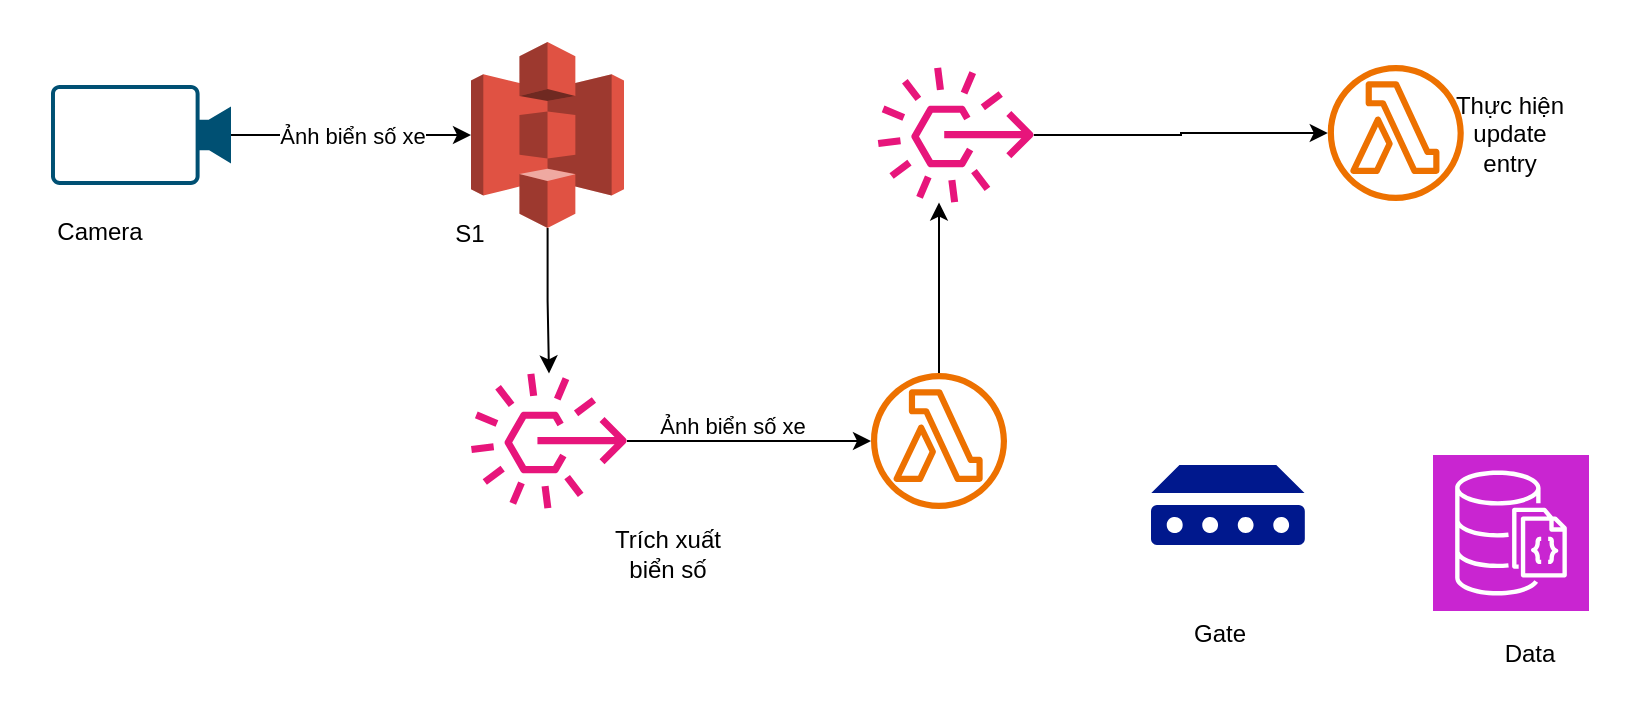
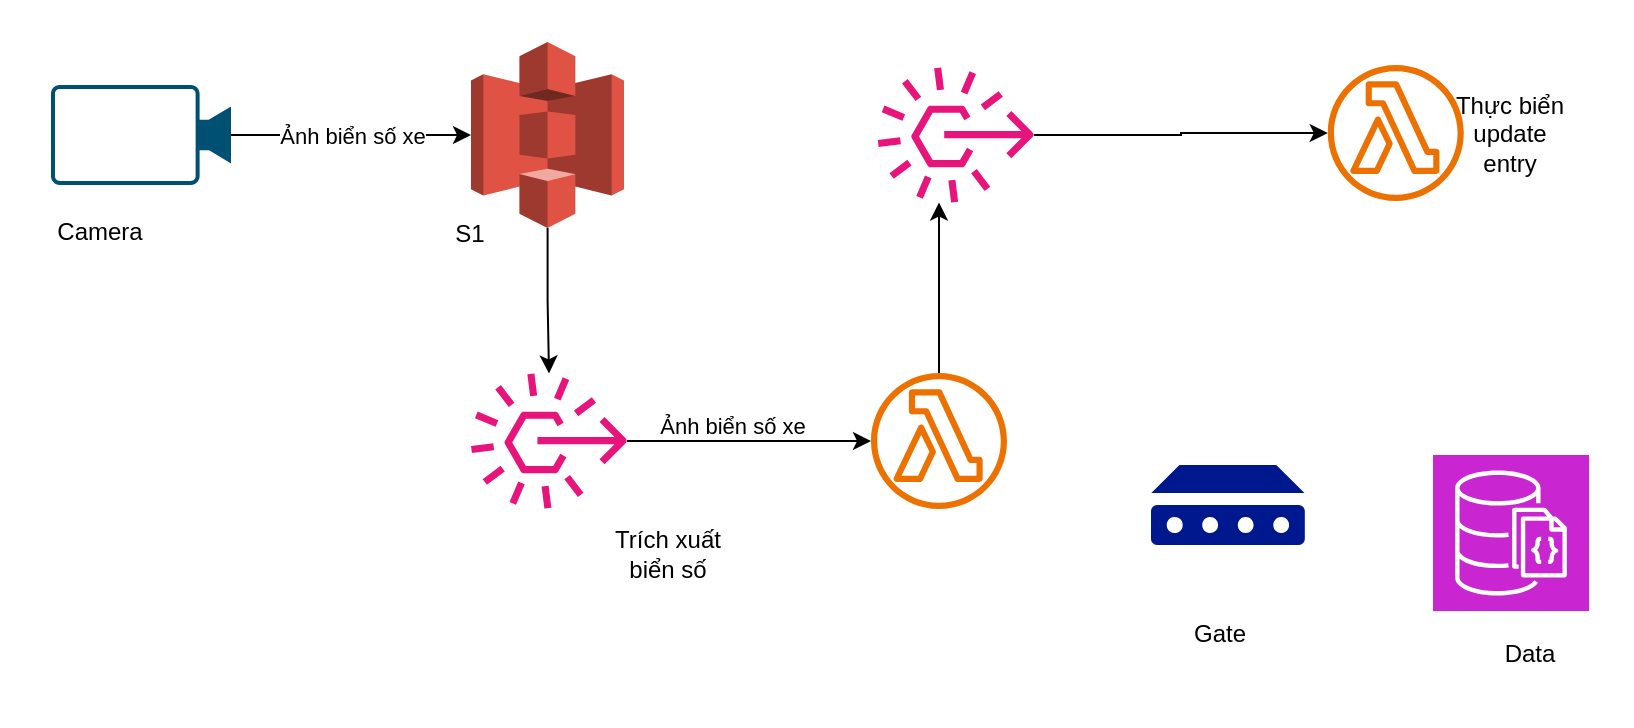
node "Thực hiện update entry": label "Thực hiện update entry" -> "Thực biển update entry"
